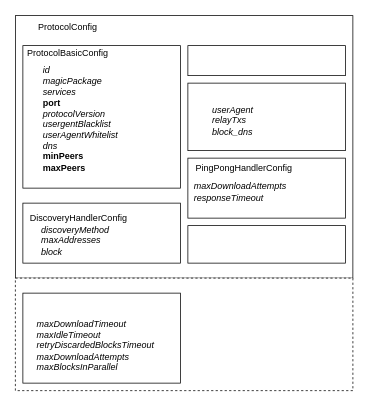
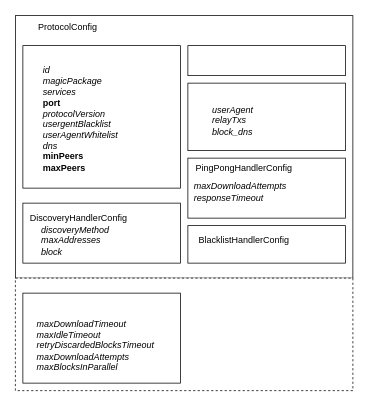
node "ProtocolBasicConfig": removed
node "BlacklistHandlerConfig": added
